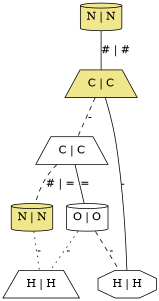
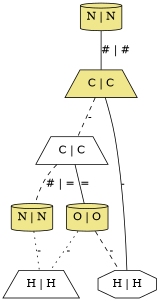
node "O | O": fillcolor white -> khaki
